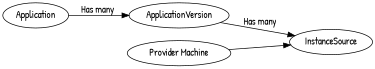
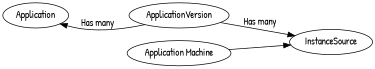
edge "Application" -> "ApplicationVersion": reversed
node "Provider Machine": label "Provider Machine" -> "Application Machine"
